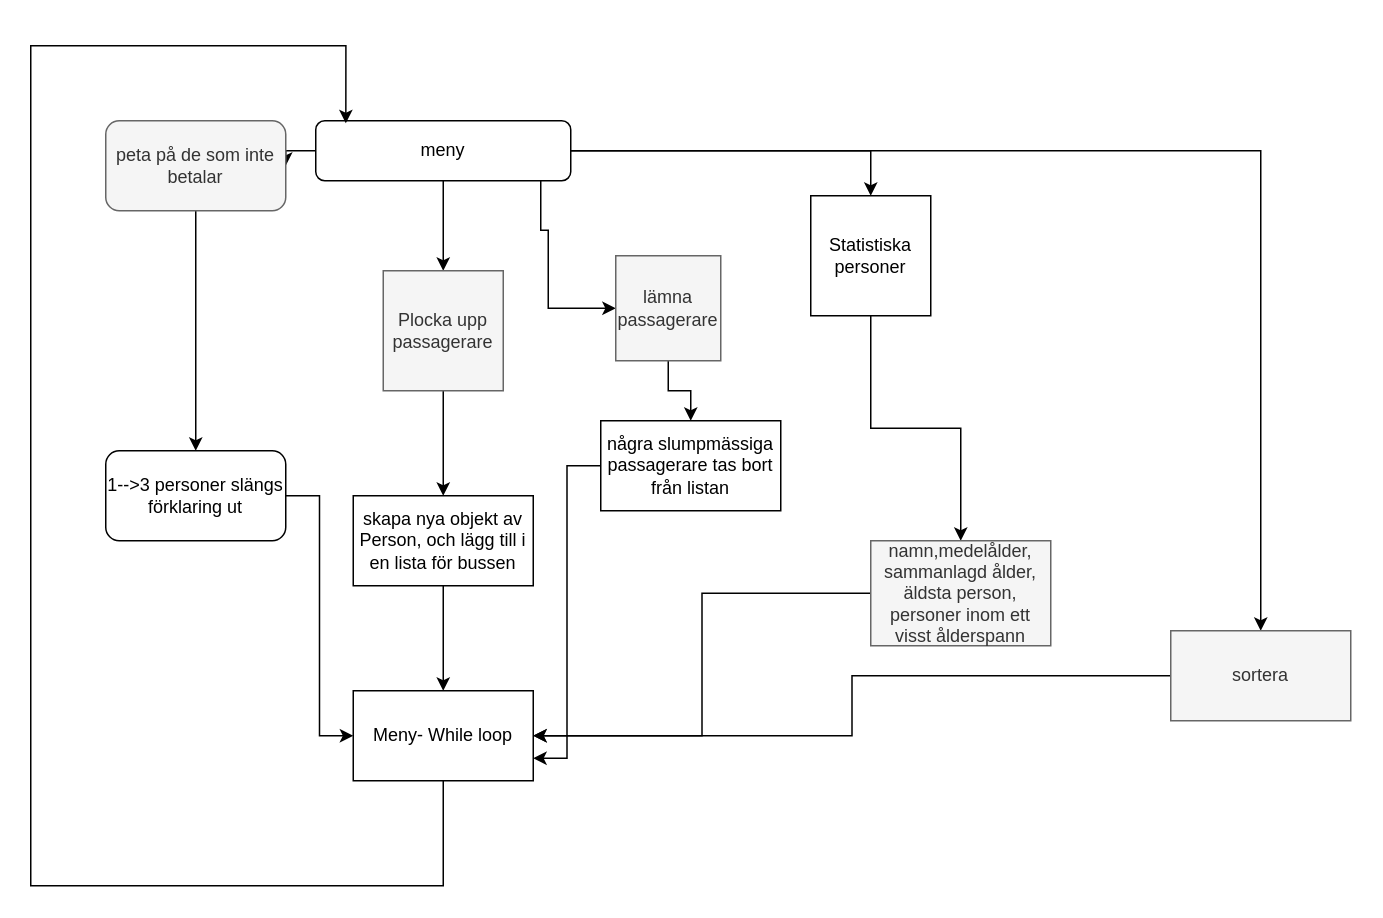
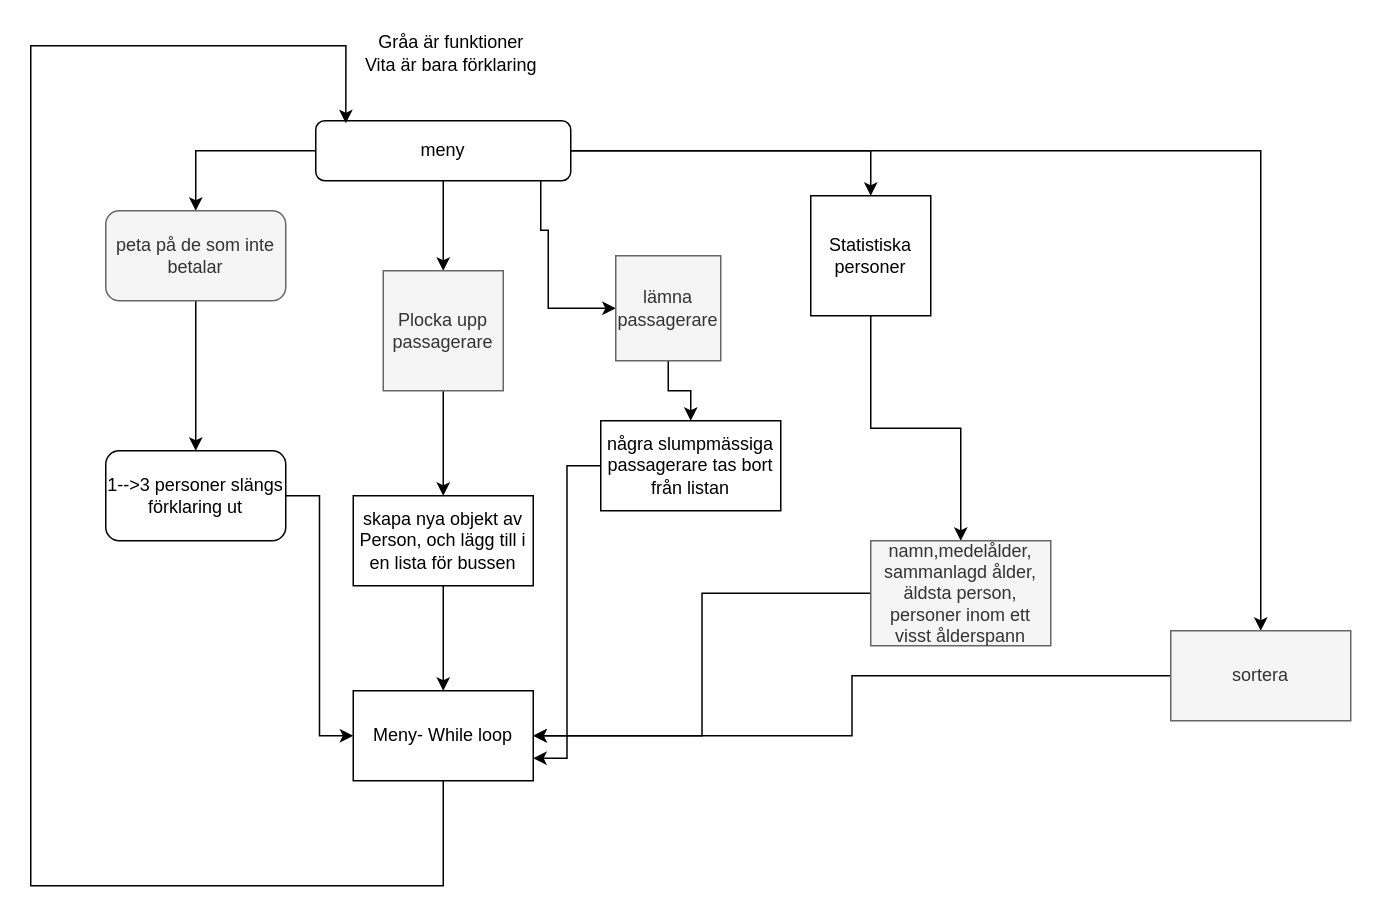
node "Gråa är funktioner Vita är bara förklaring": added
node "peta på de som inte betalar": moved (196, 166) -> (196, 256)
